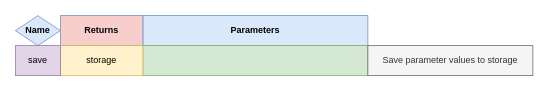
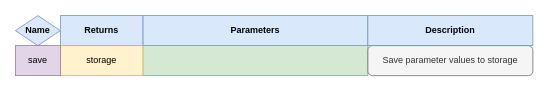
node "Returns": fillcolor #f8cecc -> #dae8fc
node "Description": added
node "Save parameter values to storage": shape rectangle -> rounded rectangle
